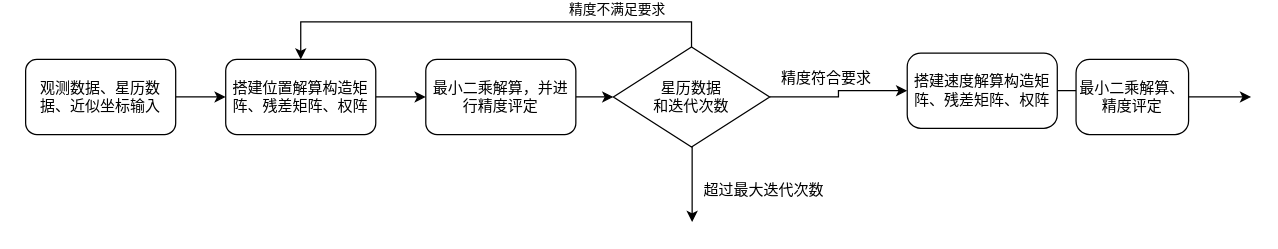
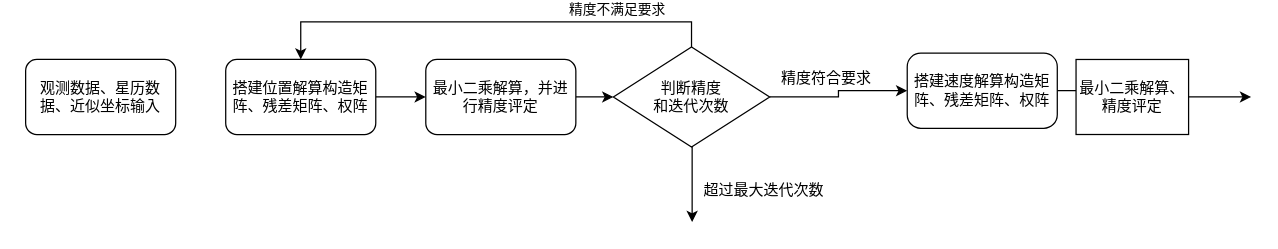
edge "观测数据、星历数据、近似坐标输入" -> "搭建位置解算构造矩阵、残差矩阵、权阵": removed
node "星历数据 和迭代次数": label "星历数据 和迭代次数" -> "判断精度 和迭代次数"
node "最小二乘解算、精度评定": shape rounded rectangle -> rectangle
